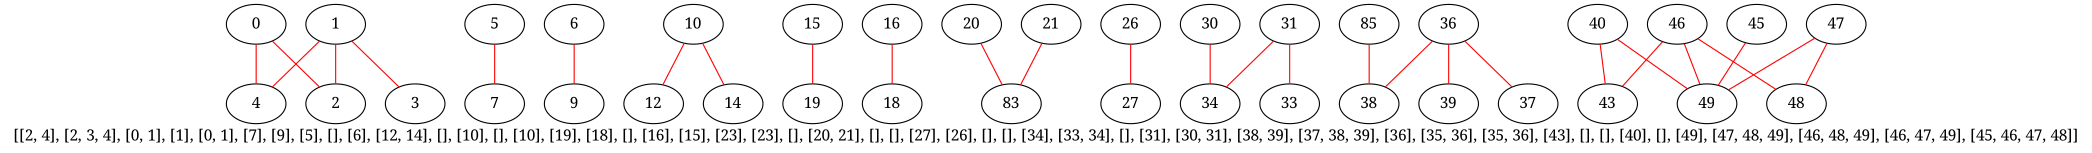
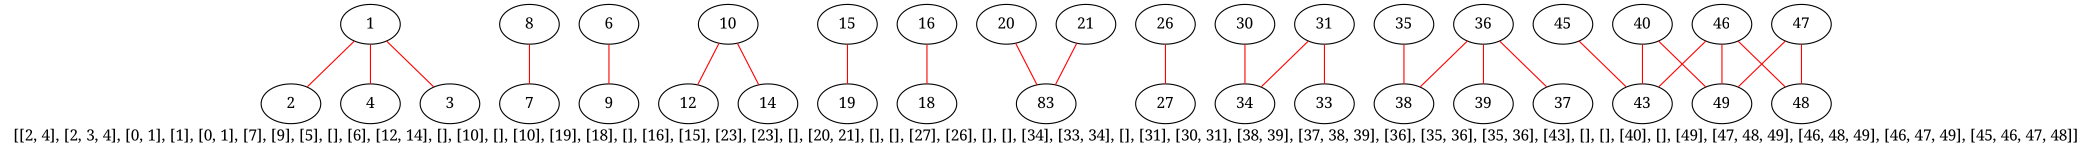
node "0": removed
node "5": label "5" -> "8"
node "85": label "85" -> "35"
edge "45" -- "49": now "45" -- "43"
